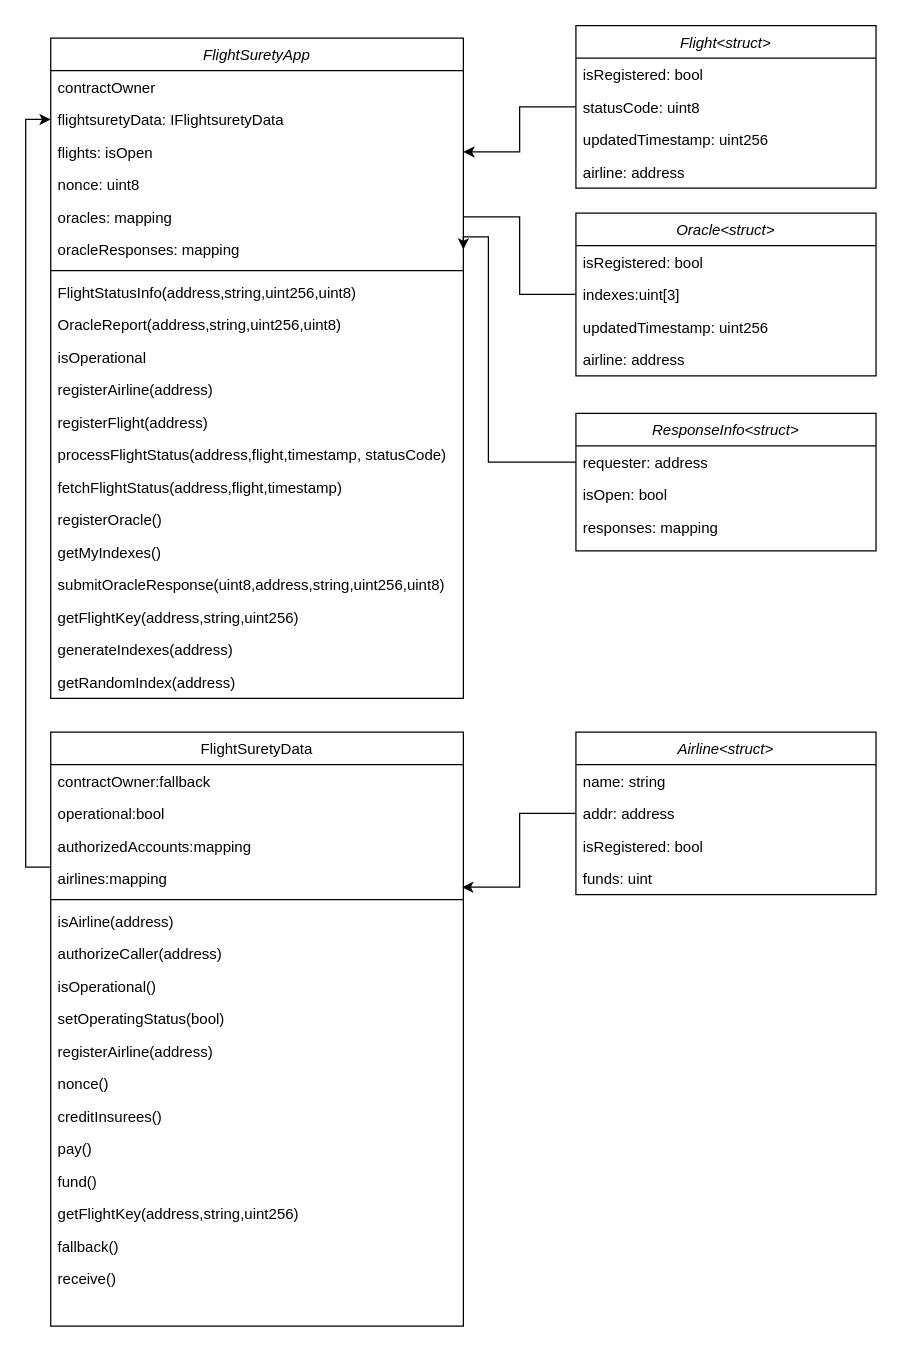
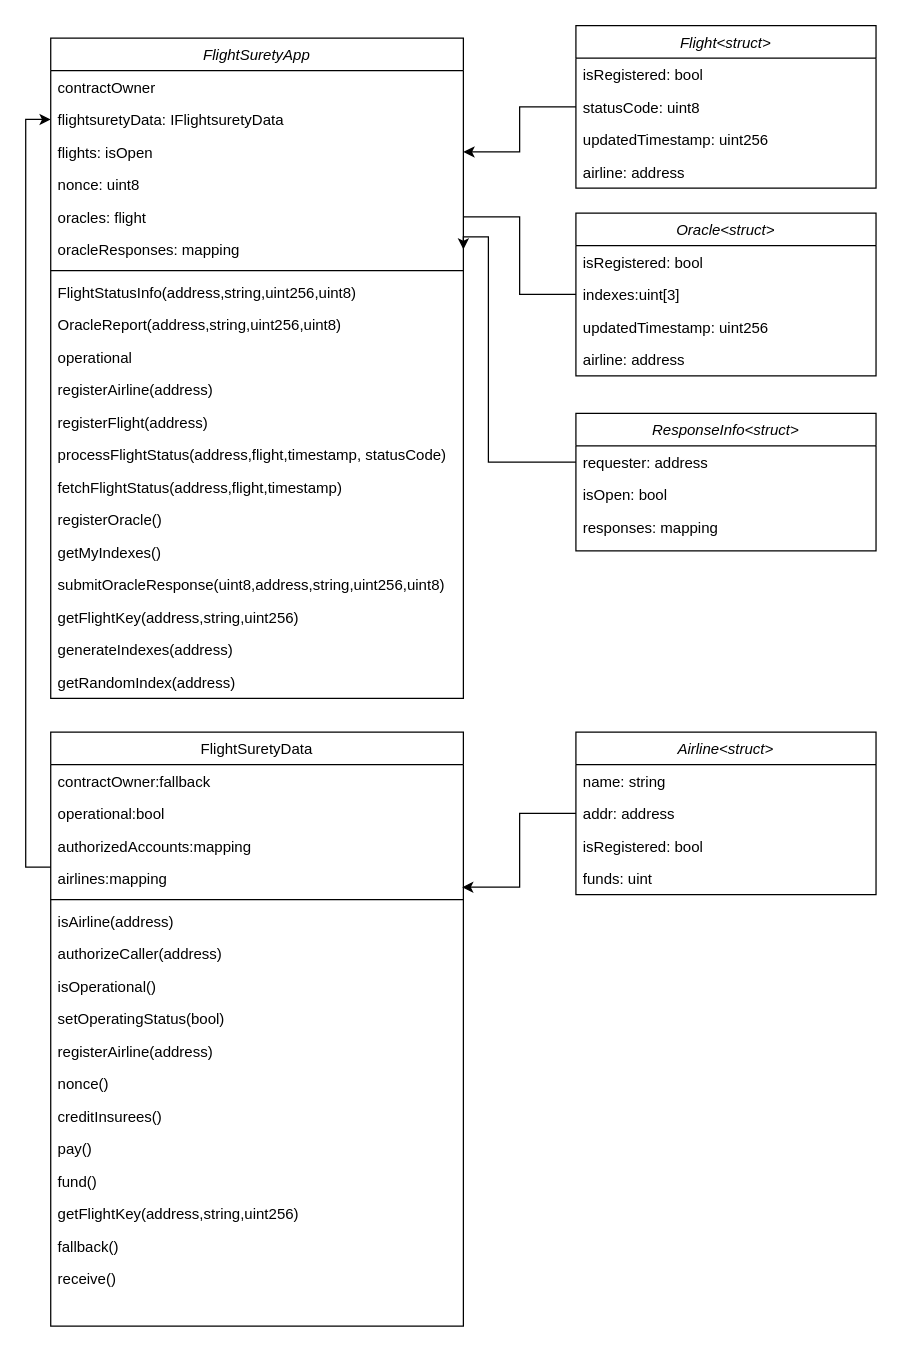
node "oracles: mapping": label "oracles: mapping" -> "oracles: flight"
node "isOperational": label "isOperational" -> "operational"
